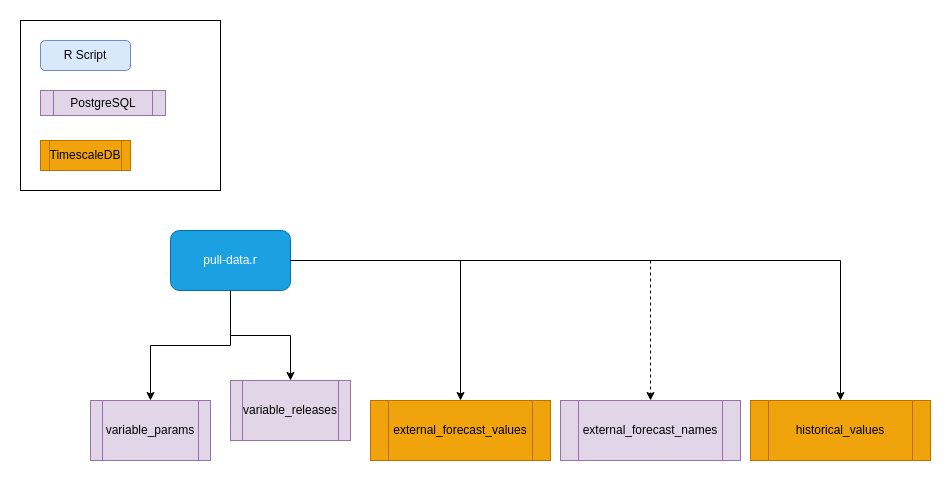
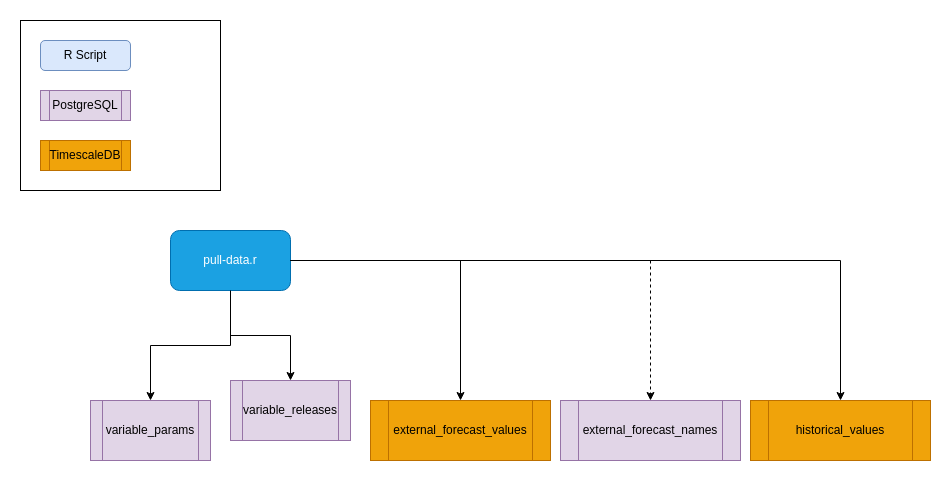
node "PostgreSQL": size 125x25 -> 90x30
